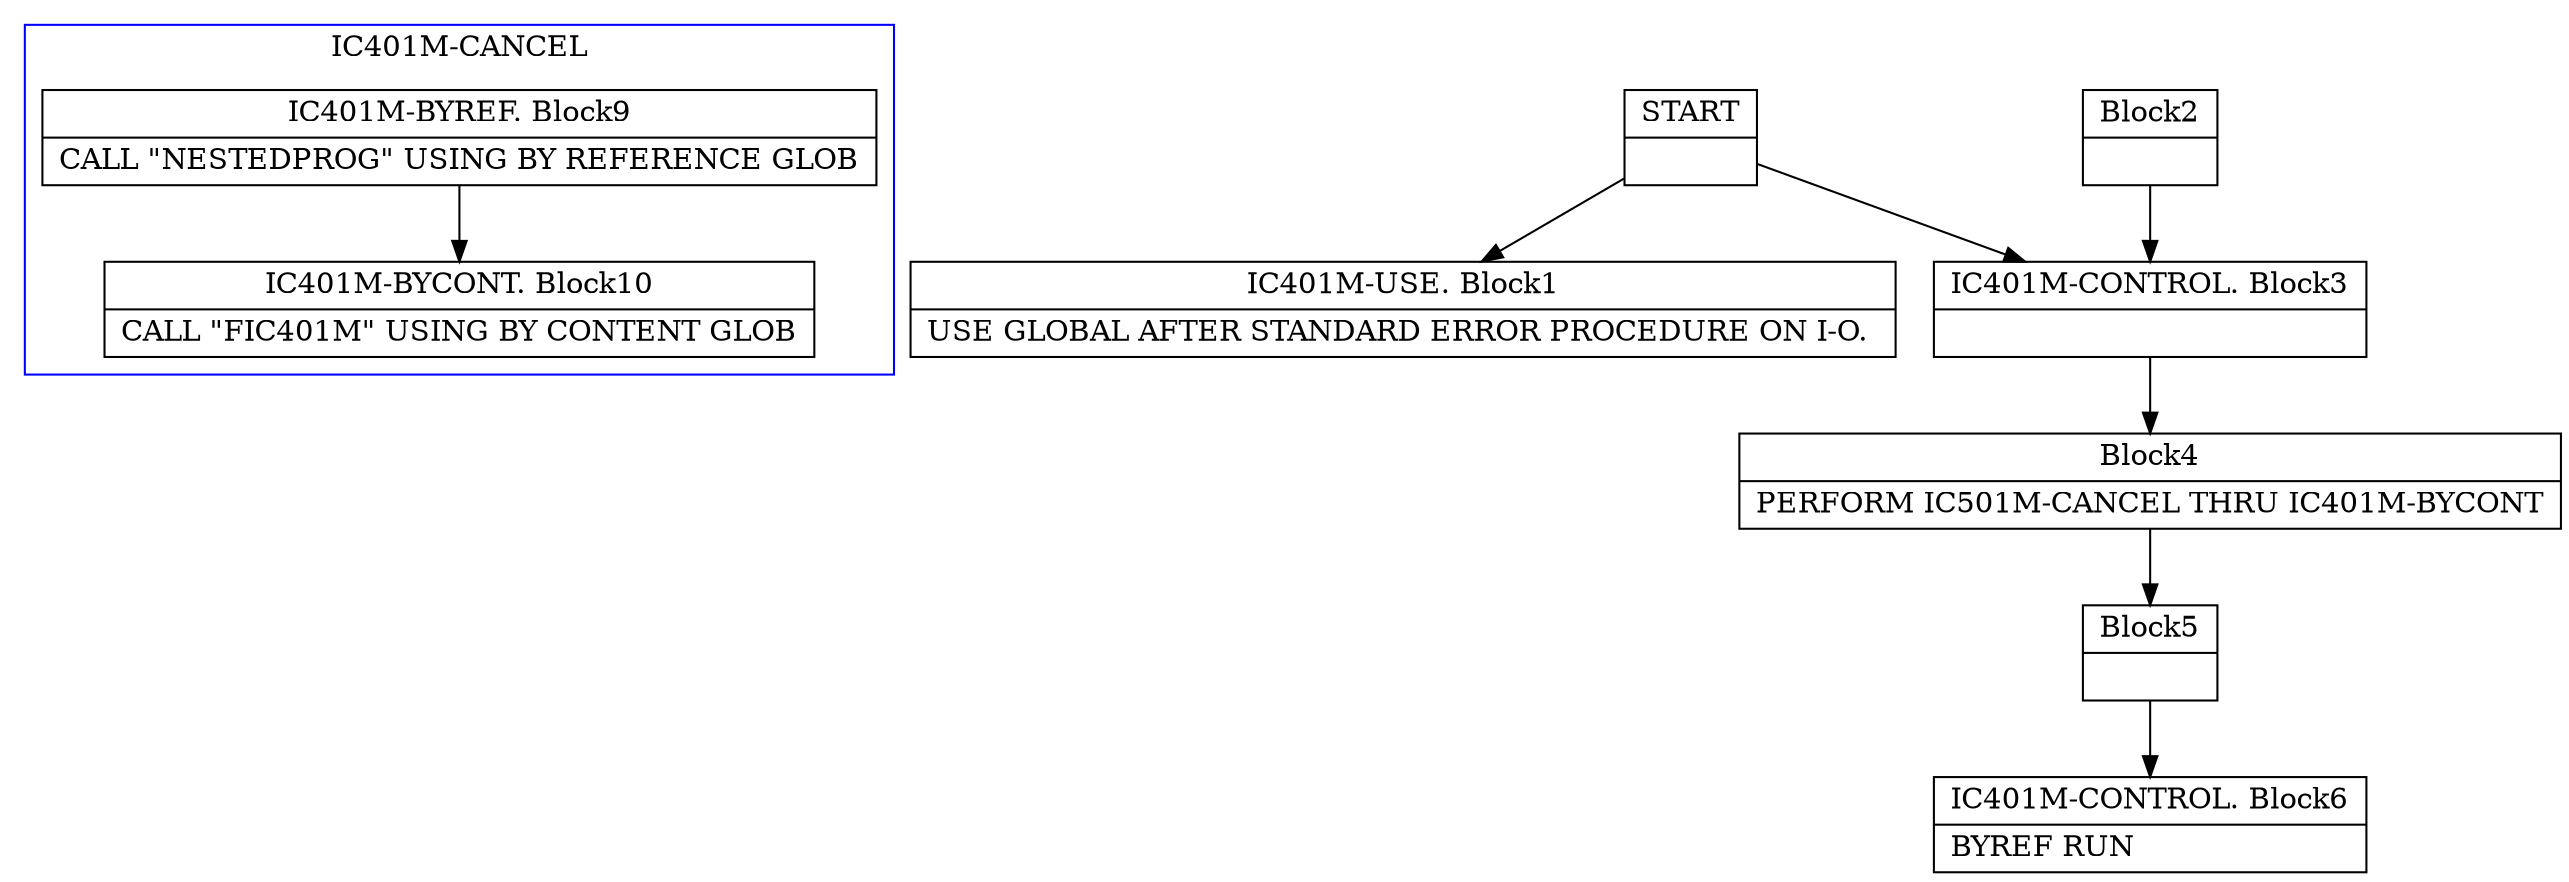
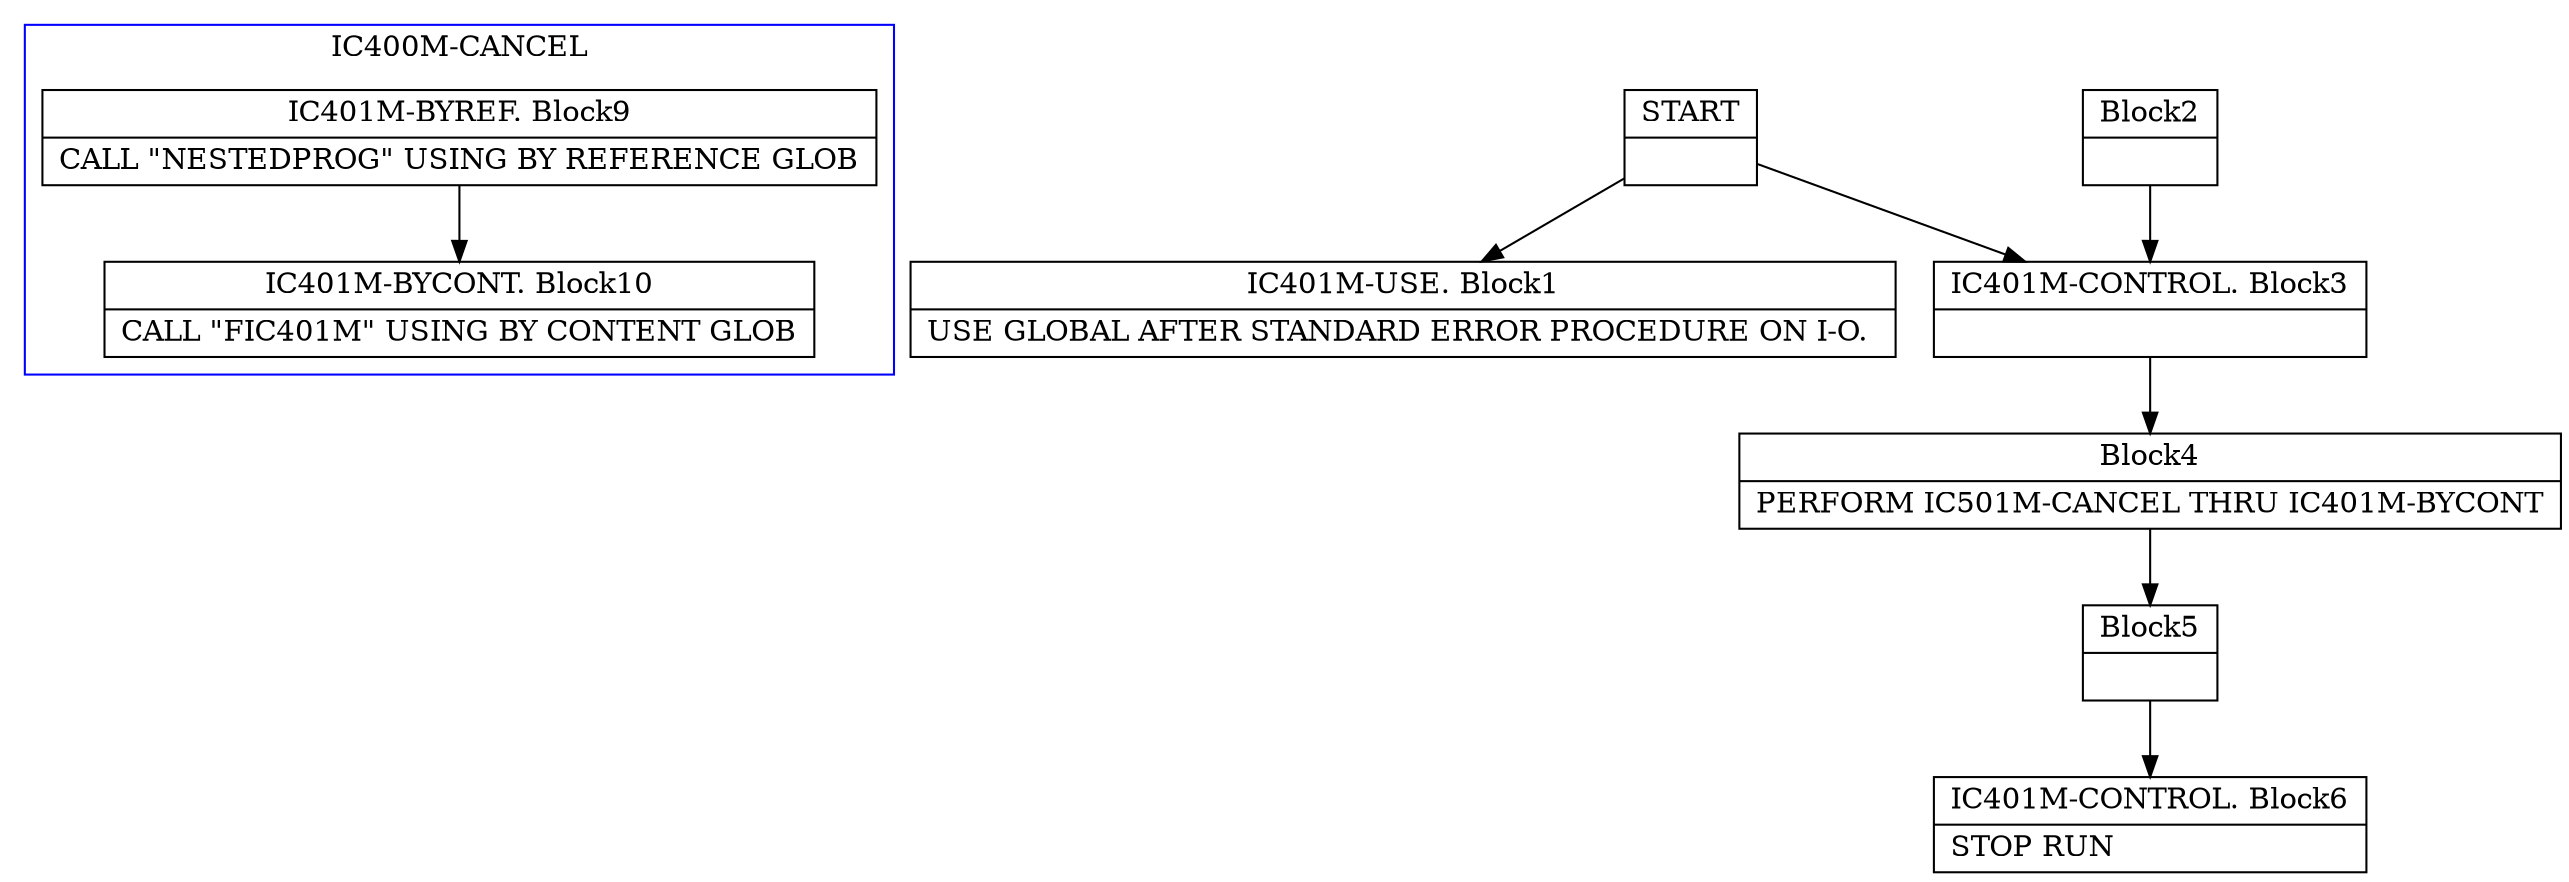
cluster "IC401M-CANCEL": label "IC401M-CANCEL" -> "IC400M-CANCEL"
node "IC401M-CONTROL. Block6": text "BYREF RUN" -> "STOP RUN"
